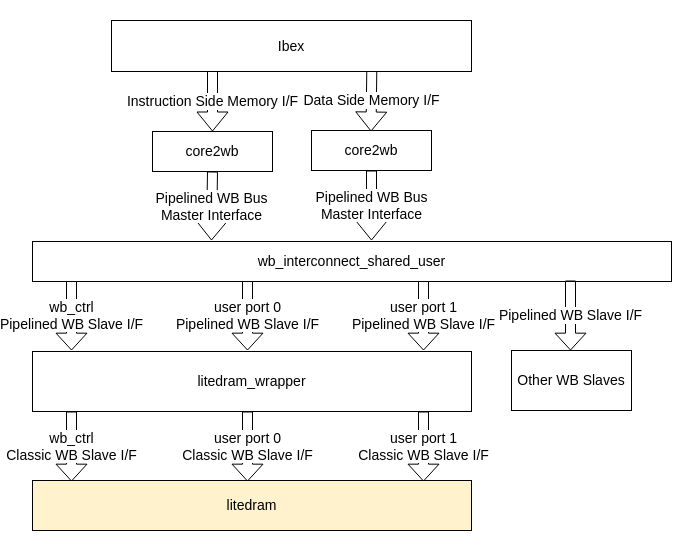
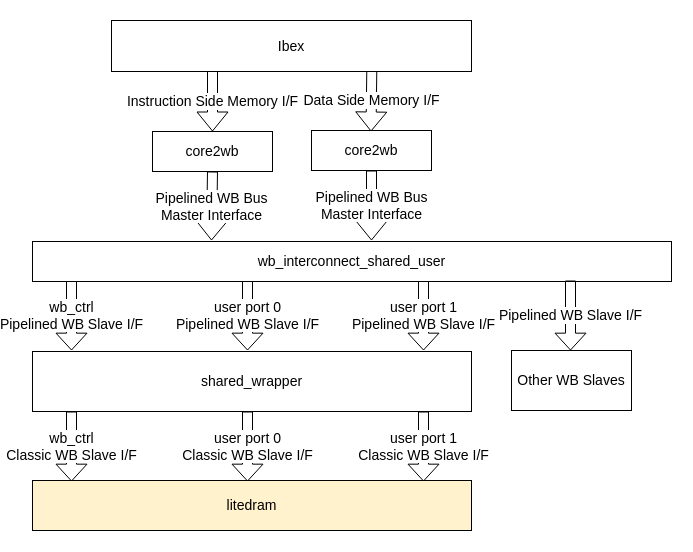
node "litedram_wrapper": label "litedram_wrapper" -> "shared_wrapper"
